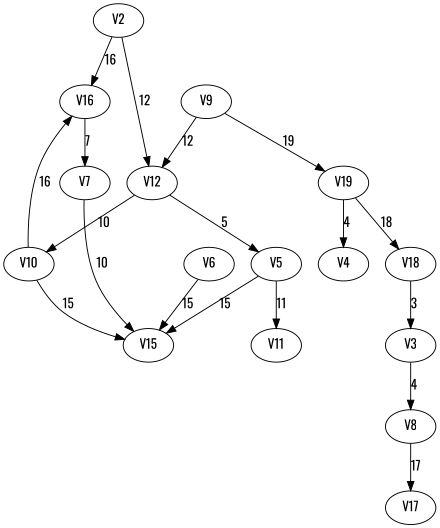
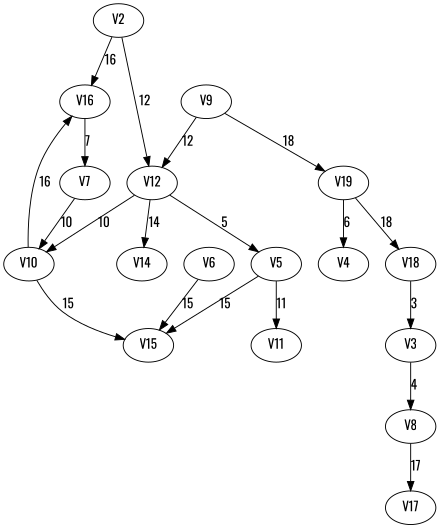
edge "V9" -> "V19": label "19" -> "18"
edge "V19" -> "V4": label "4" -> "6"
node "V14": added
edge "V7" -> "V15": now "V7" -> "V10"
